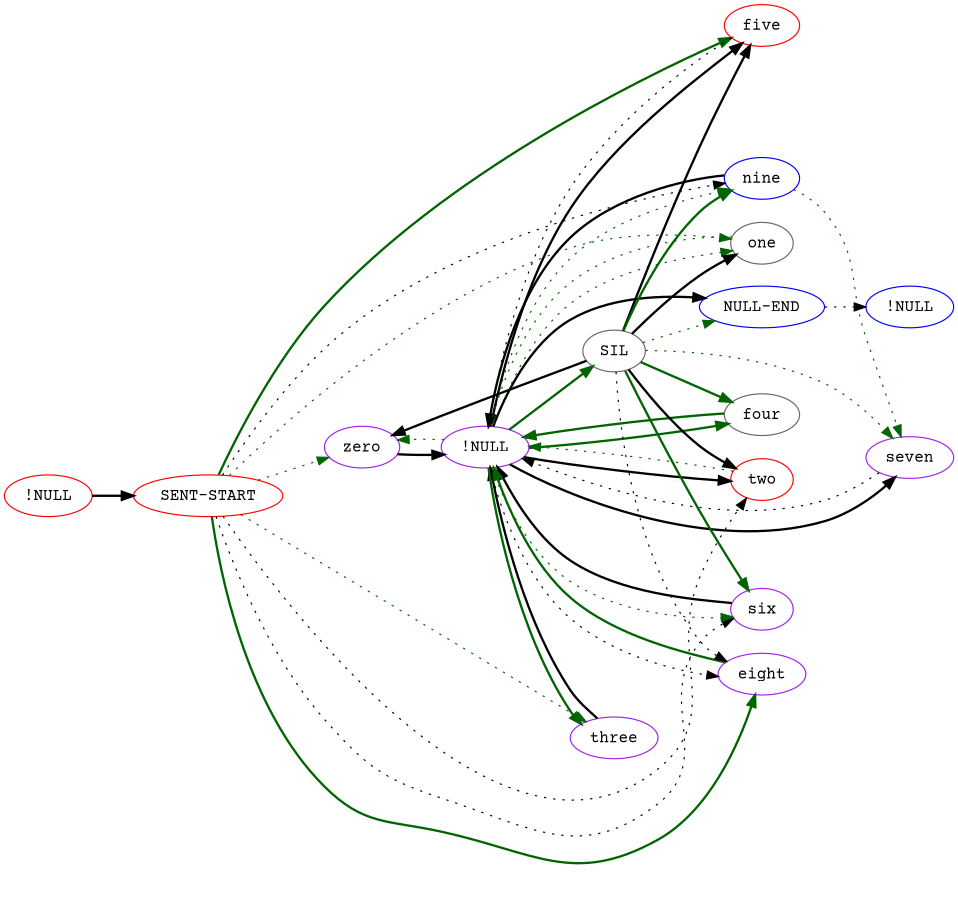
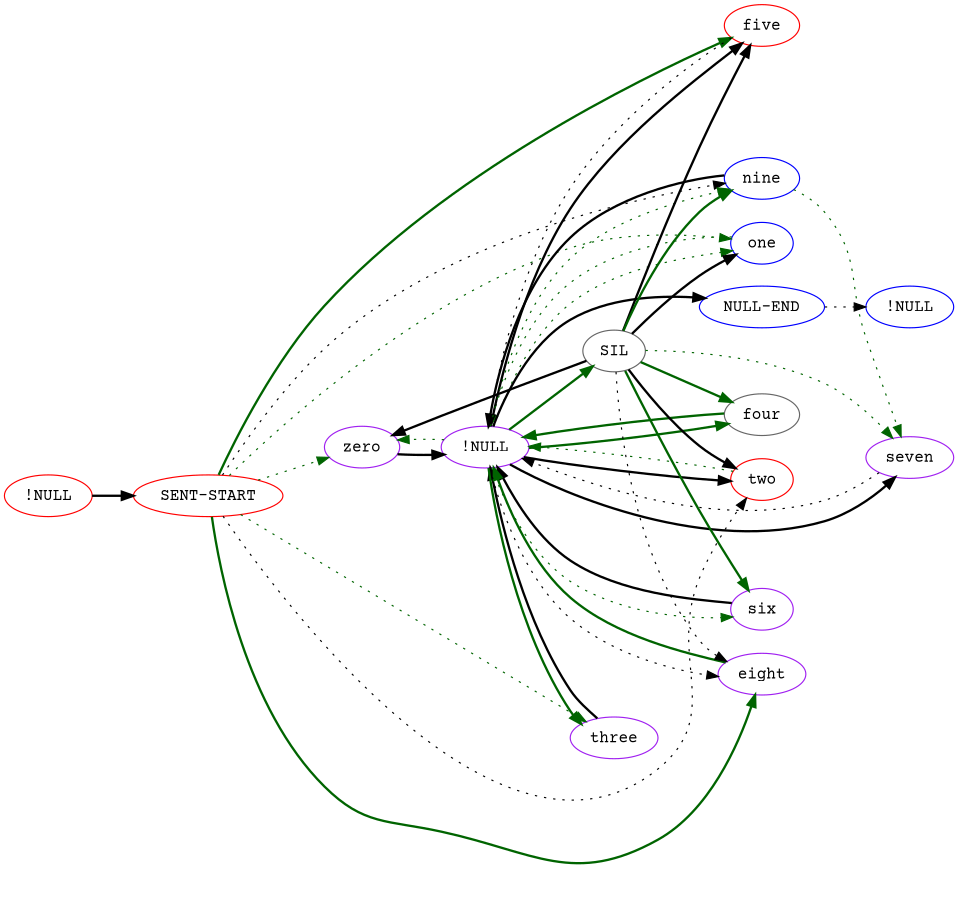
node "one": color gray40 -> blue
edge "SIL" -> "NULL-END": removed
edge "SENT-START" -> "six": removed
